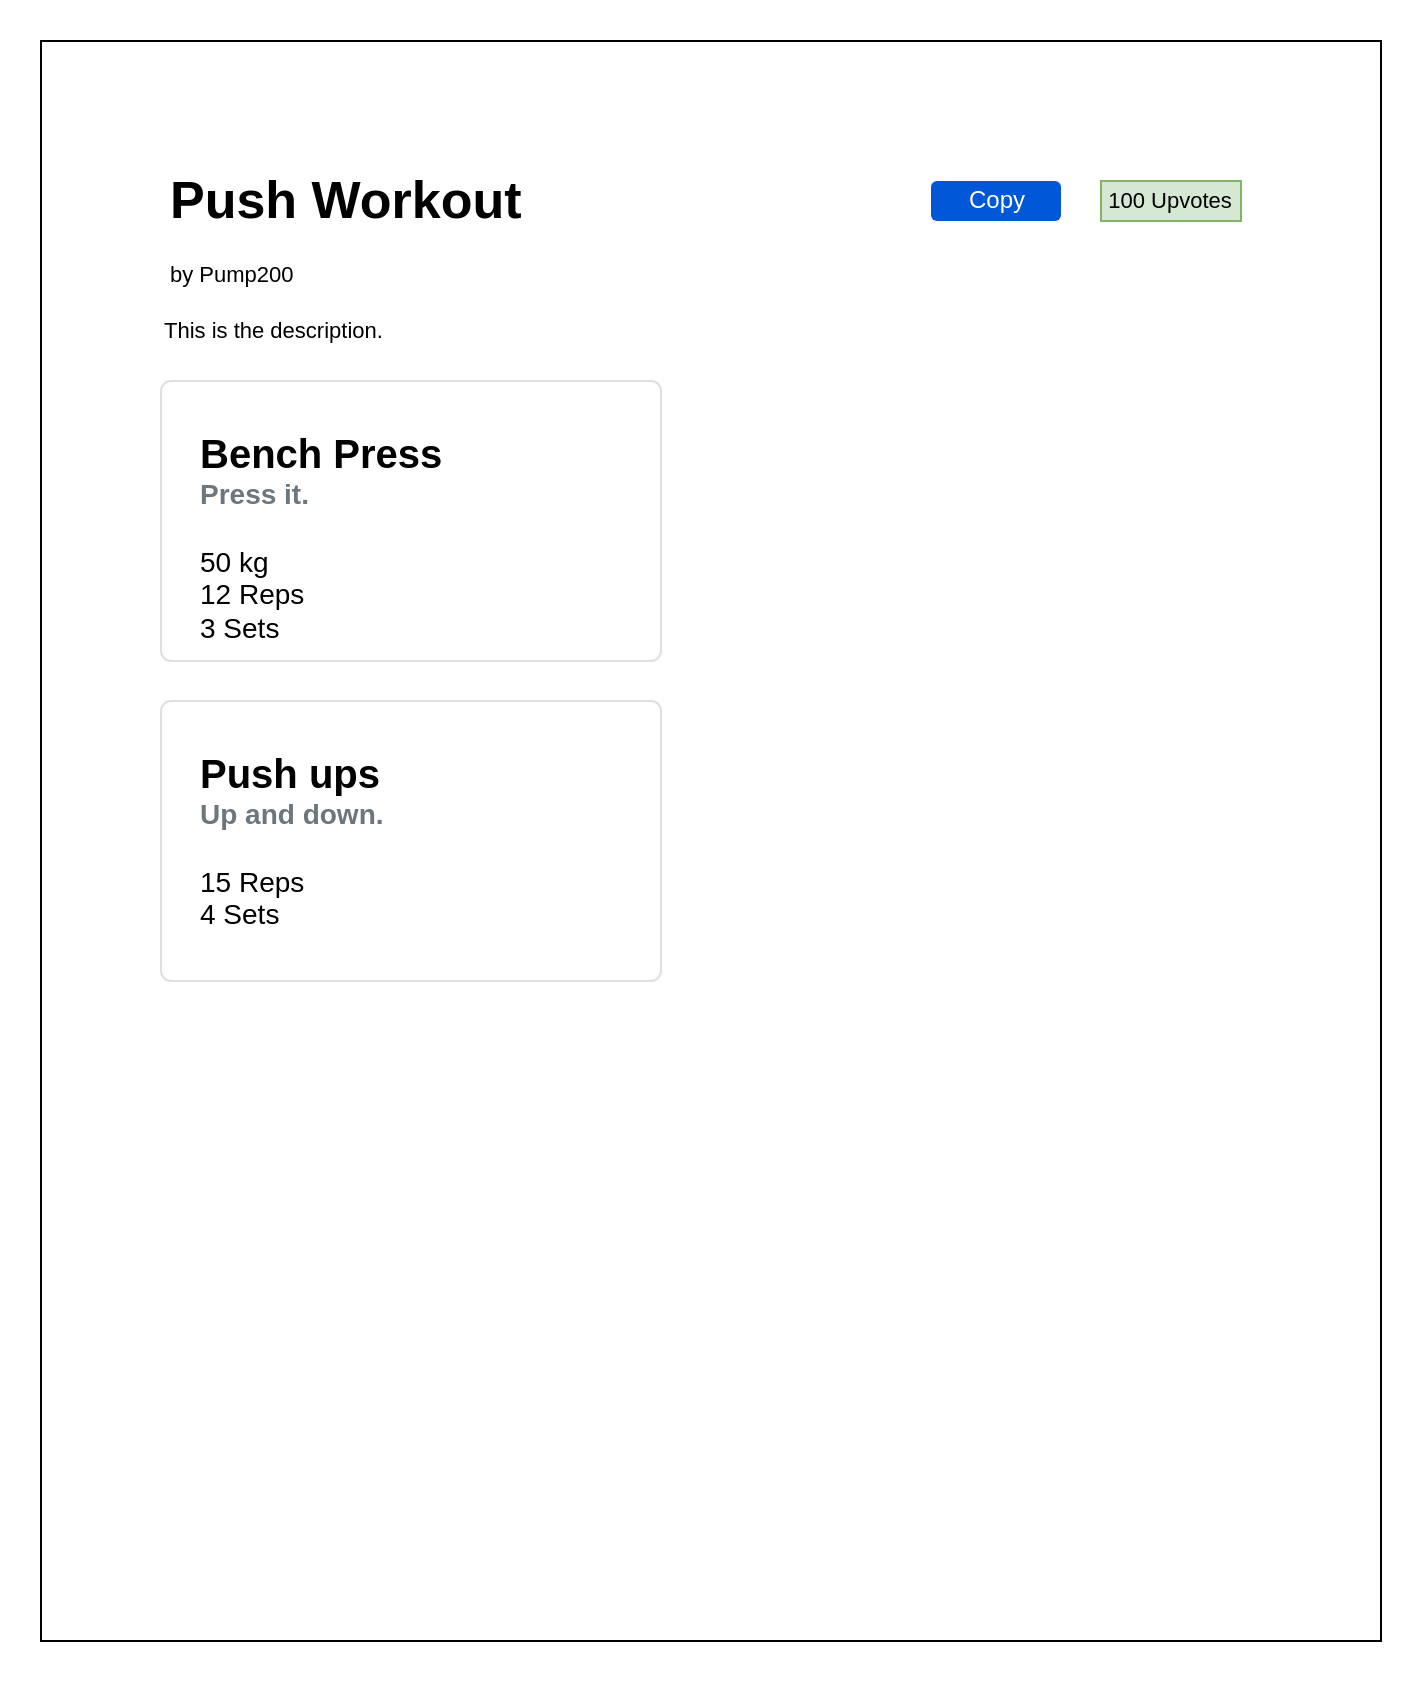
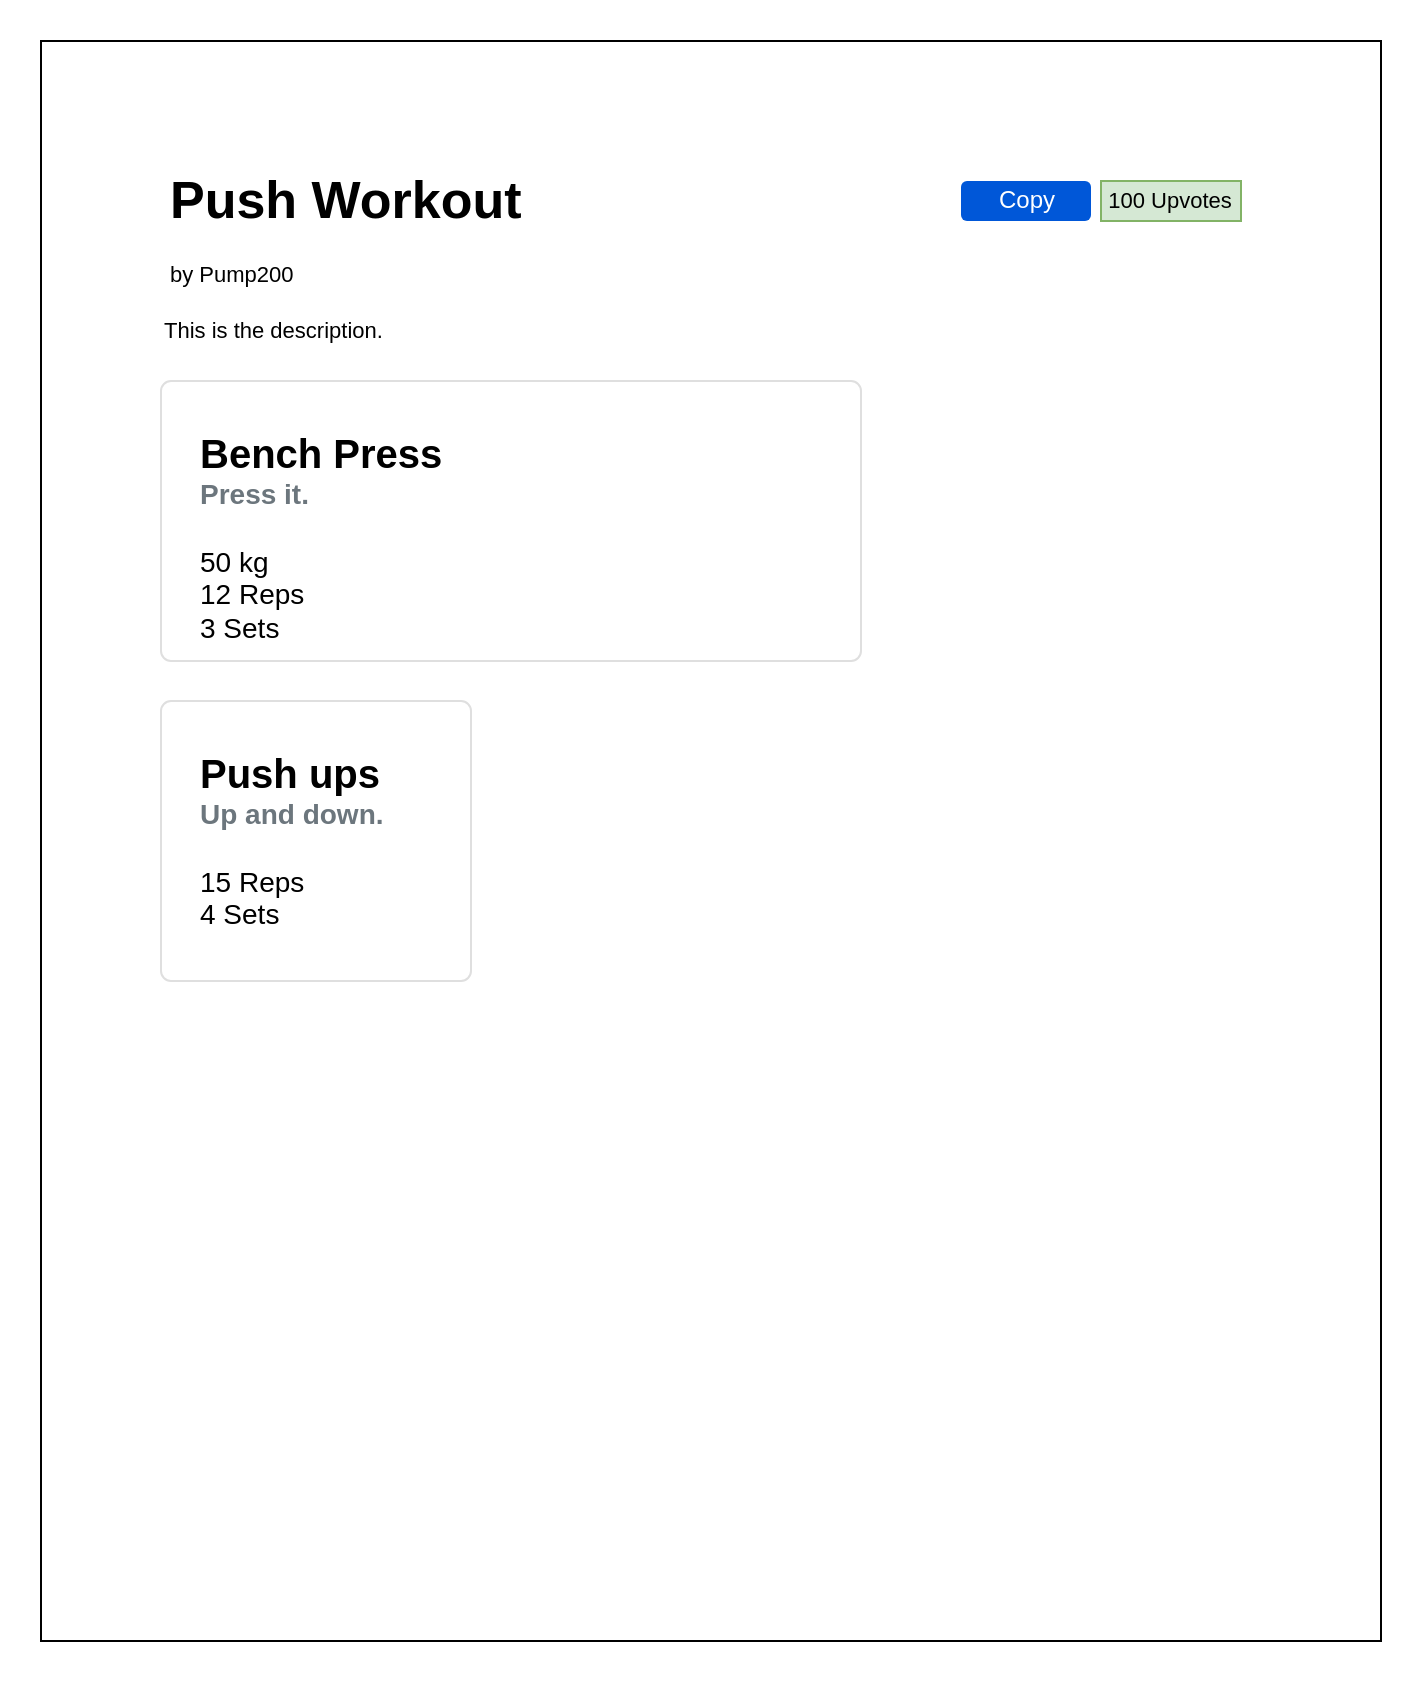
node "Copy": moved (996, 201) -> (1026, 201)
node "Bench Press Press it. 50 kg 12 Reps 3 Sets": size 500x280 -> 700x280
node "Push ups Up and down. 15 Reps 4 Sets": size 500x280 -> 310x280
